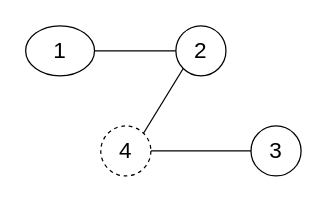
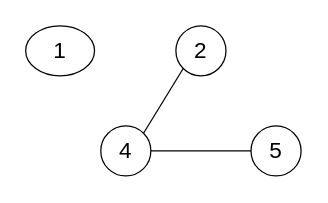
edge "1" -- "2": removed
node "4": style dashed -> solid
node "3": label "3" -> "5"
